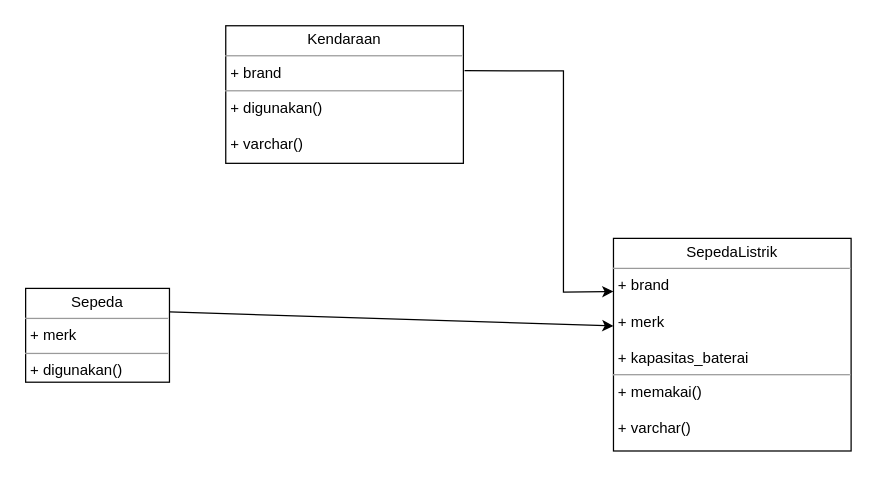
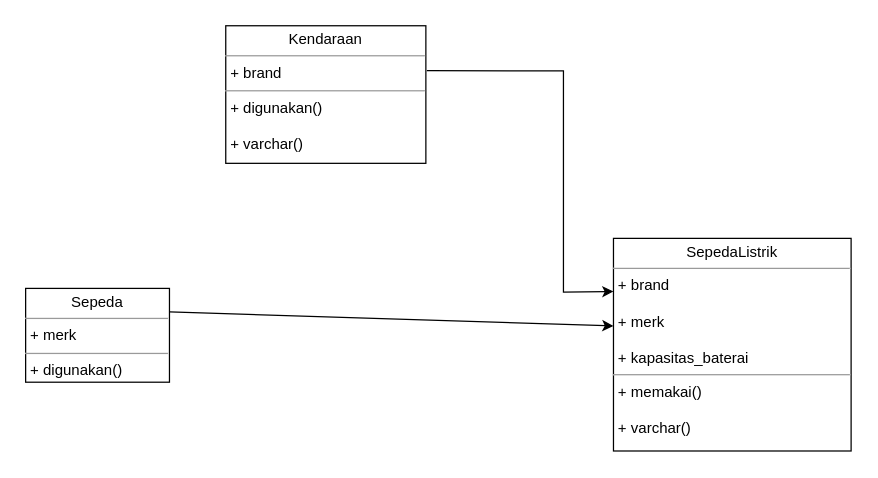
node "Kendaraan + brand + digunakan() + varchar()": size 238x138 -> 200x138
